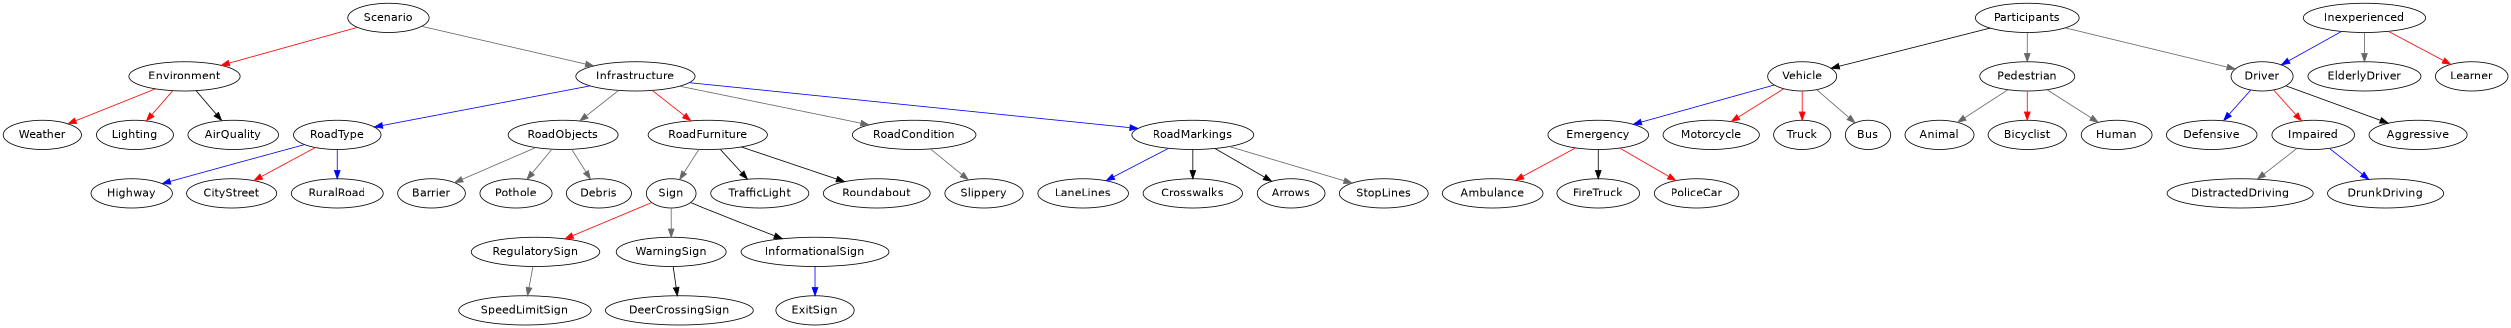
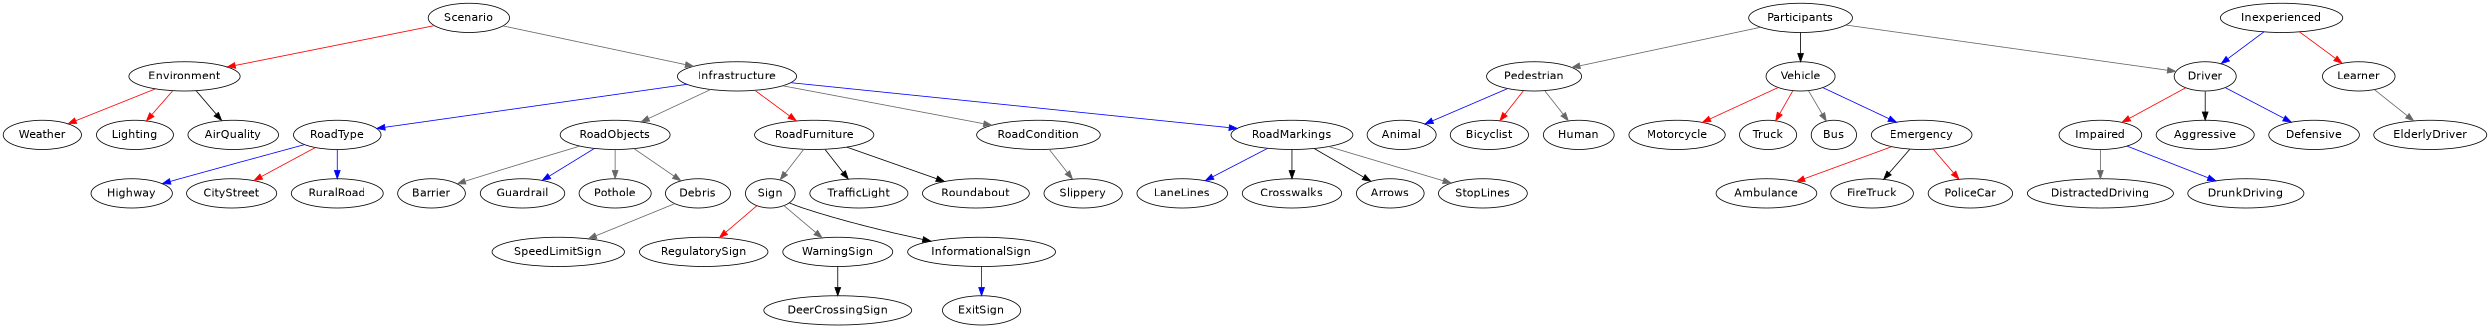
edge "Inexperienced" -> "ElderlyDriver": now "Learner" -> "ElderlyDriver"
edge "Pedestrian" -> "Animal": color gray40 -> blue
node "Guardrail": added
edge "RegulatorySign" -> "SpeedLimitSign": now "Debris" -> "SpeedLimitSign"
